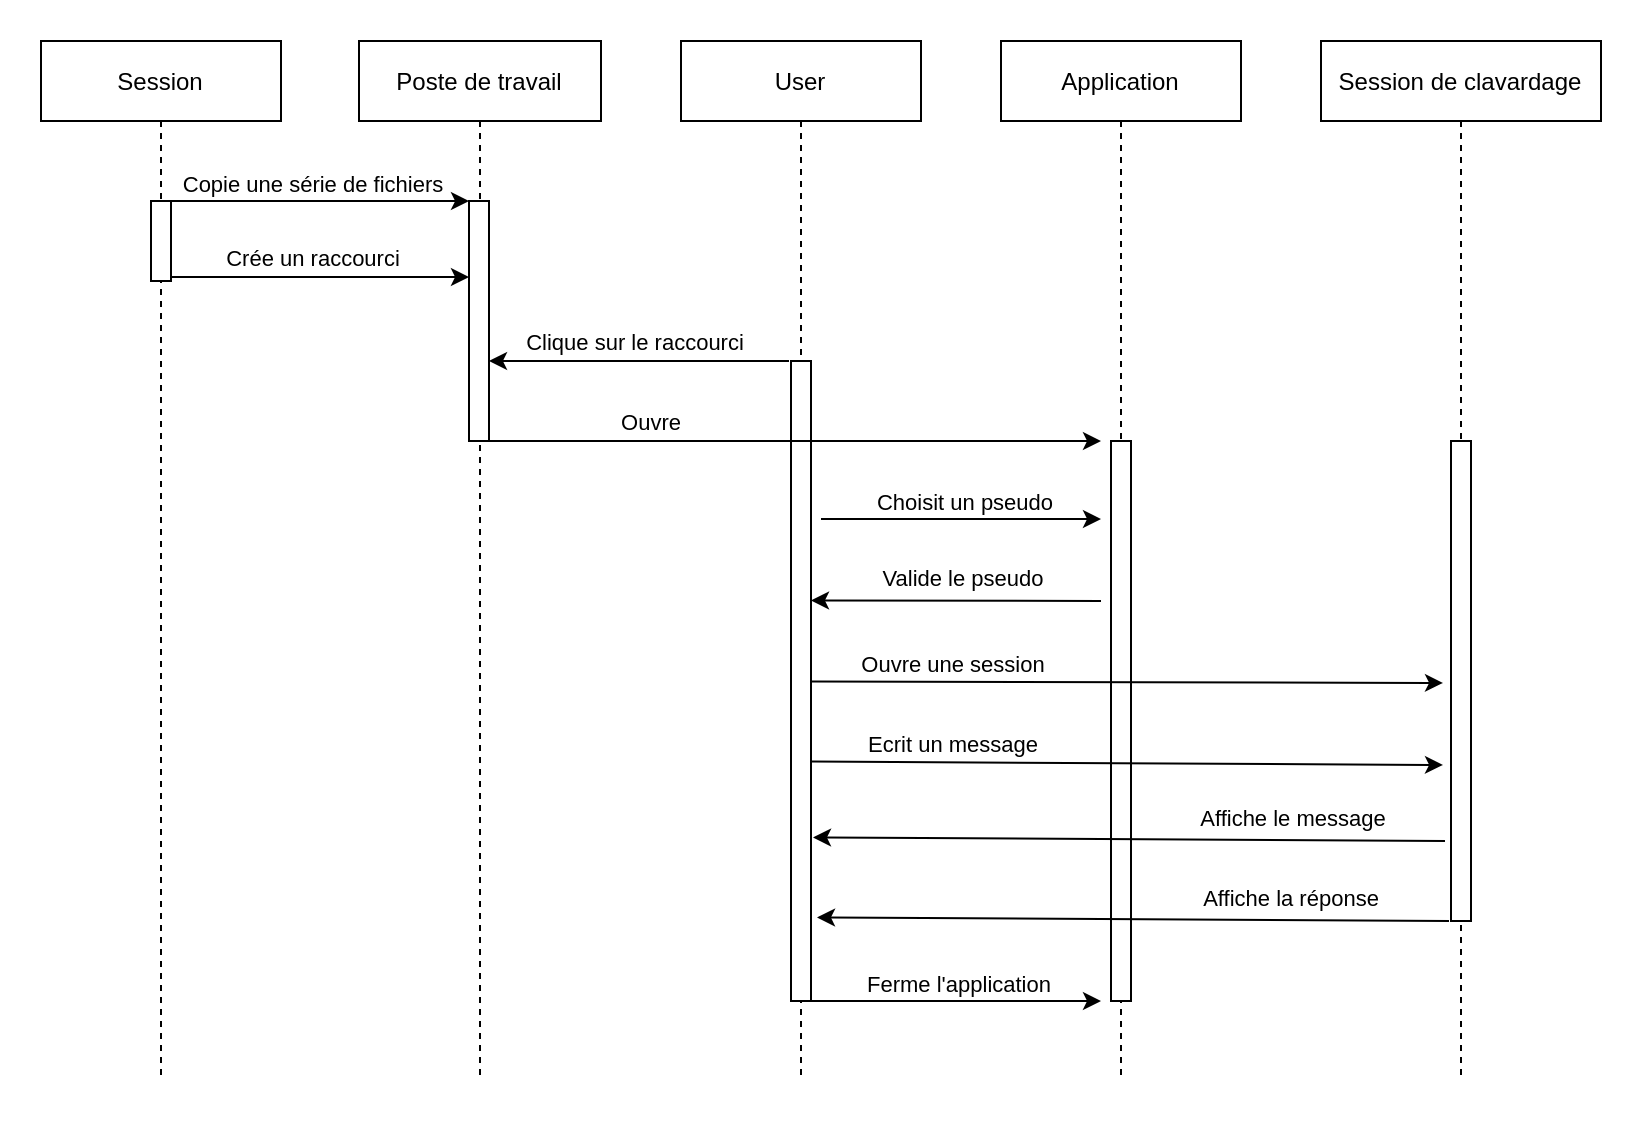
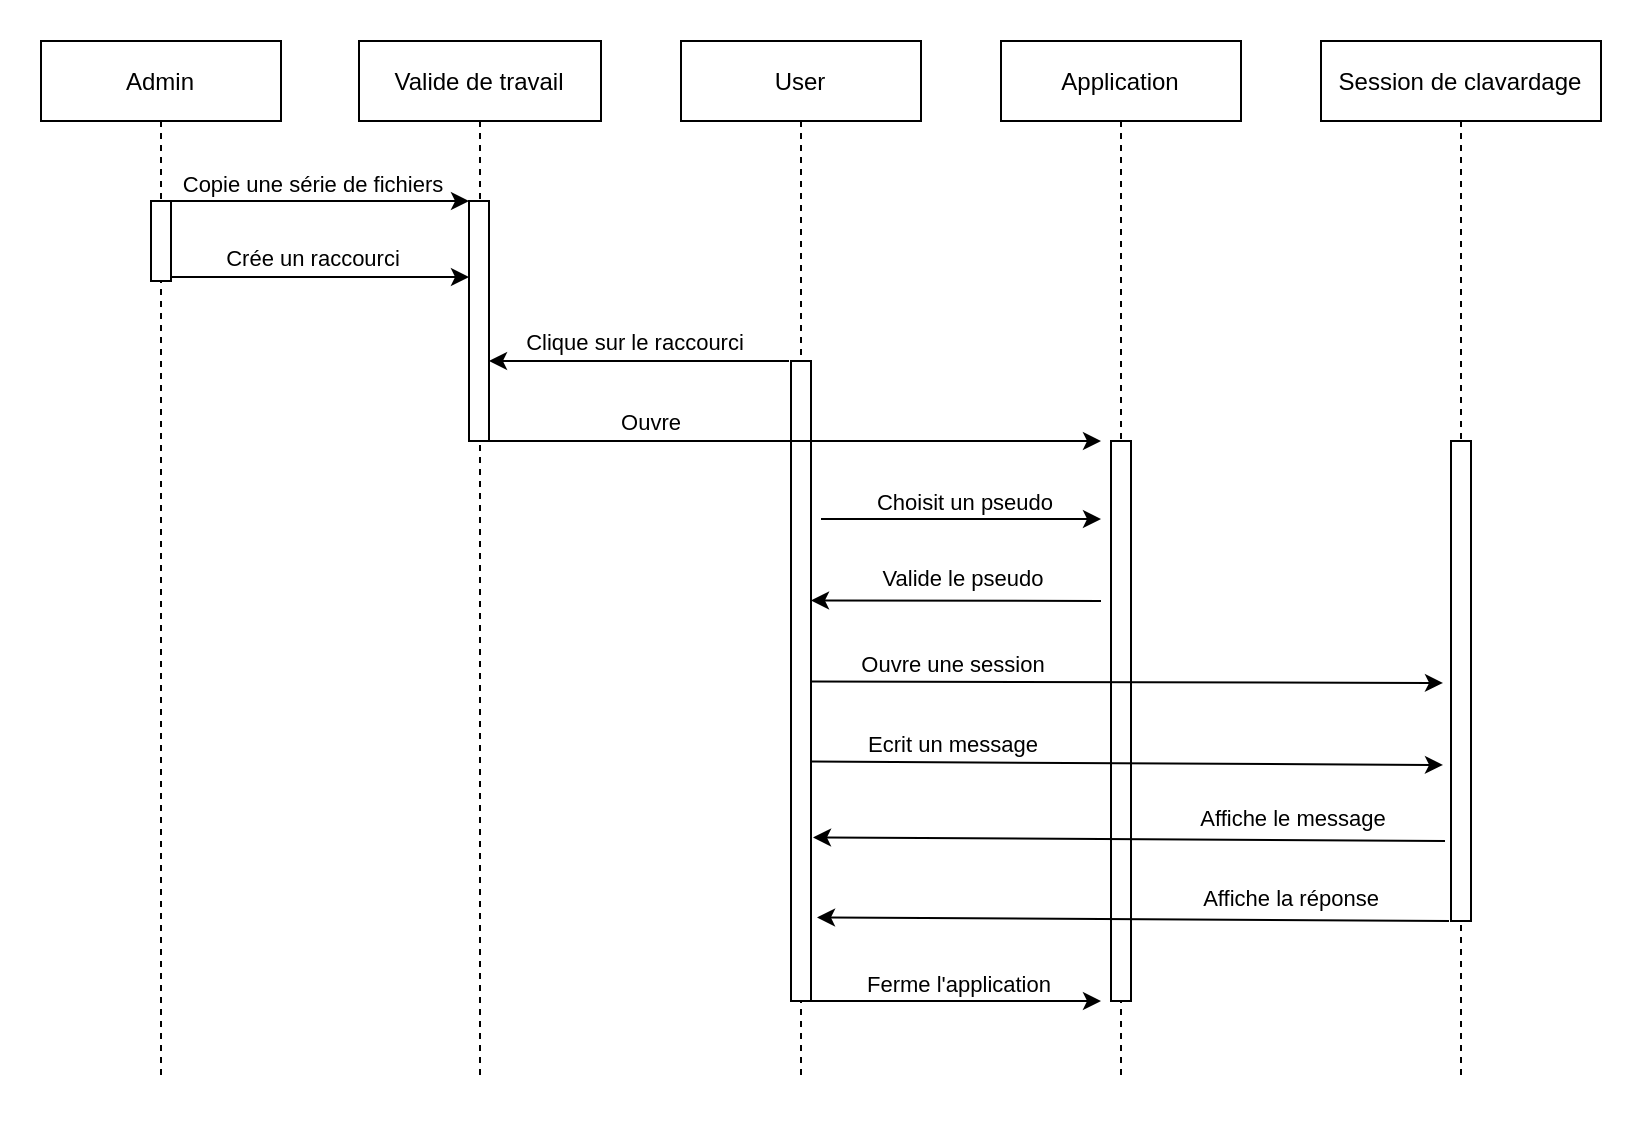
node "Session": label "Session" -> "Admin"
node "Poste de travail": label "Poste de travail" -> "Valide de travail"
